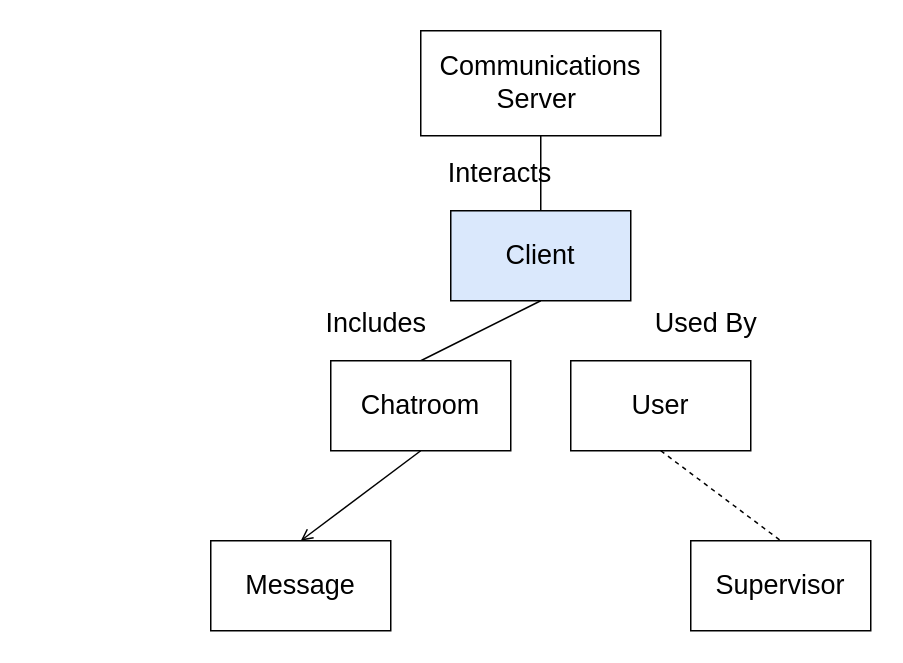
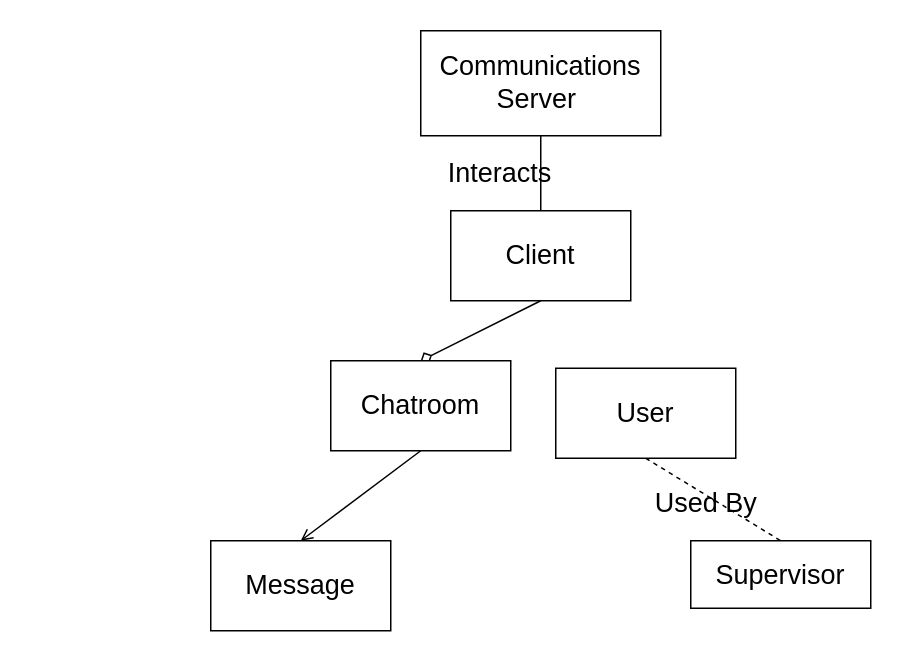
node "Client": fillcolor #dae8fc -> #ffffff
node "Includes": removed
node "Used By": moved (706, 323) -> (706, 503)
edge "Client" -- "Chatroom": arrowhead none -> diamond
node "User": moved (661, 406) -> (646, 413)
node "Supervisor": size 180x90 -> 180x68
